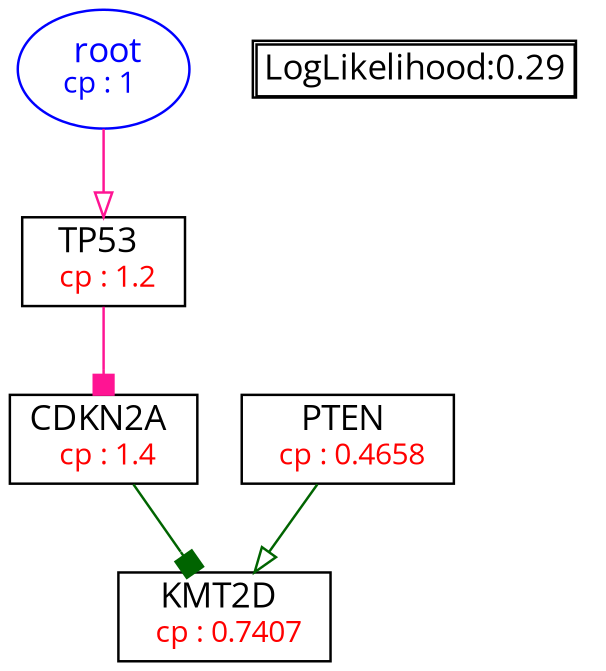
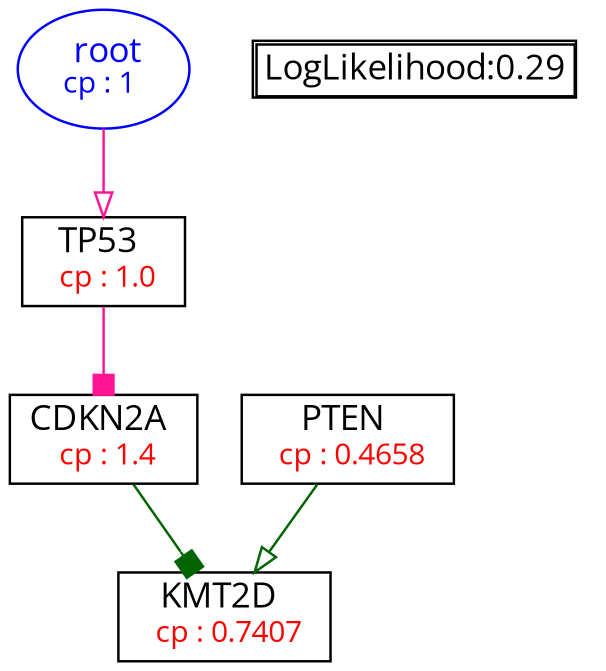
node "TP53": text "cp : 1.2" -> "cp : 1.0"
